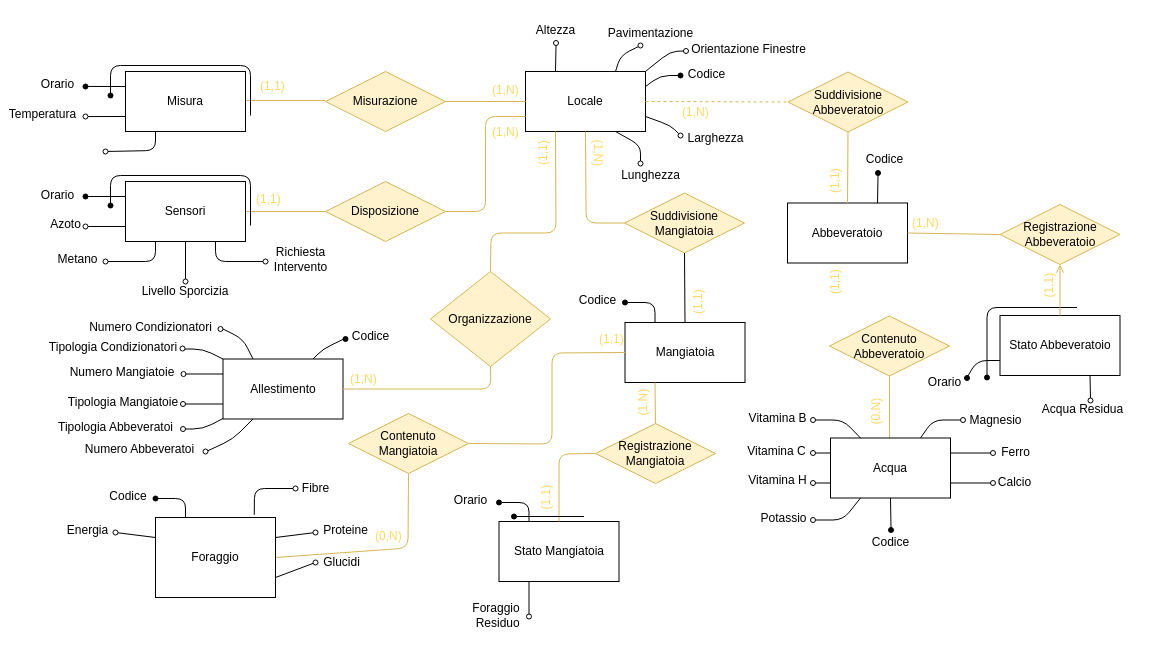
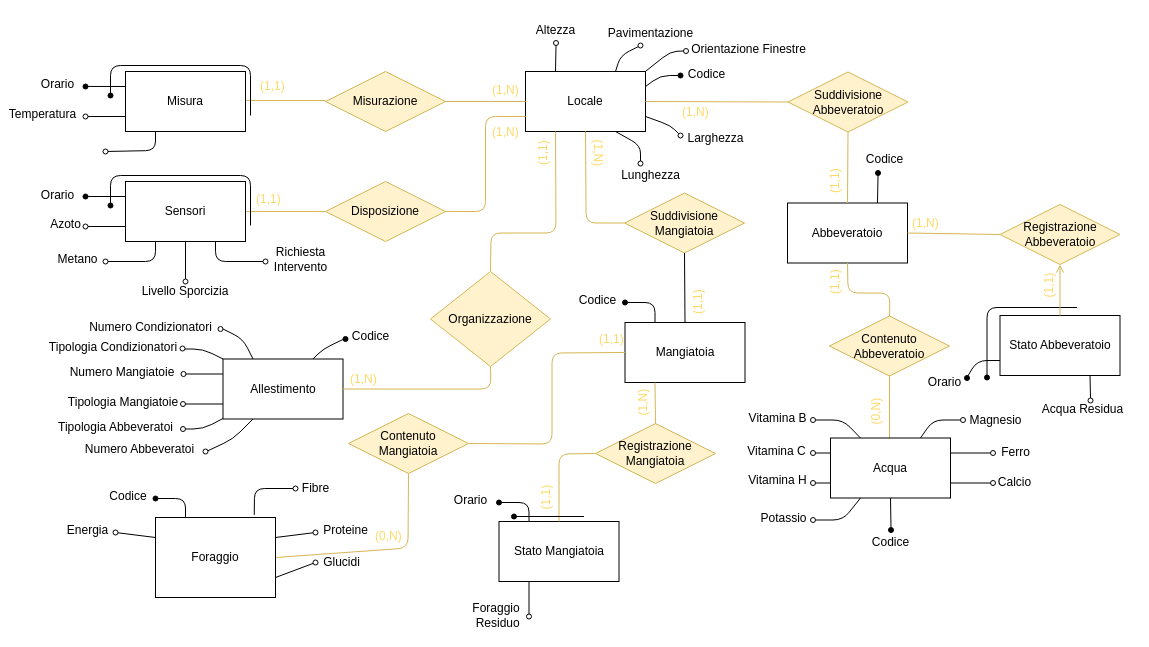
edge "Locale" -- "Suddivisione Abbeveratoio": style dashed -> solid
edge "Abbeveratoio" -- "Contenuto Abbeveratoio": added
